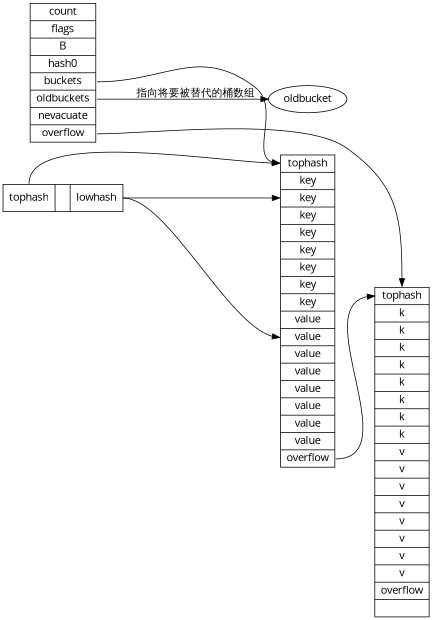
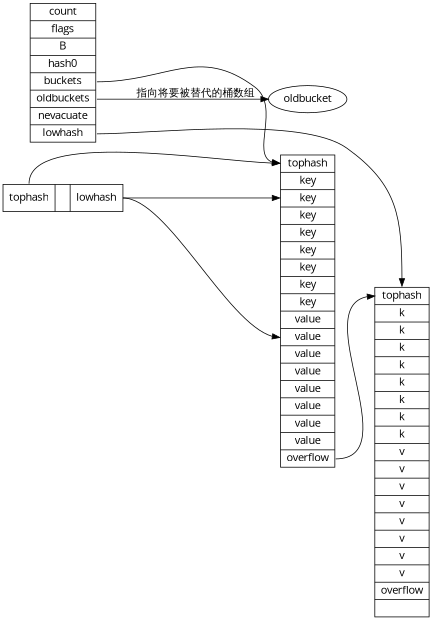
node "count": text "overflow" -> "lowhash"
